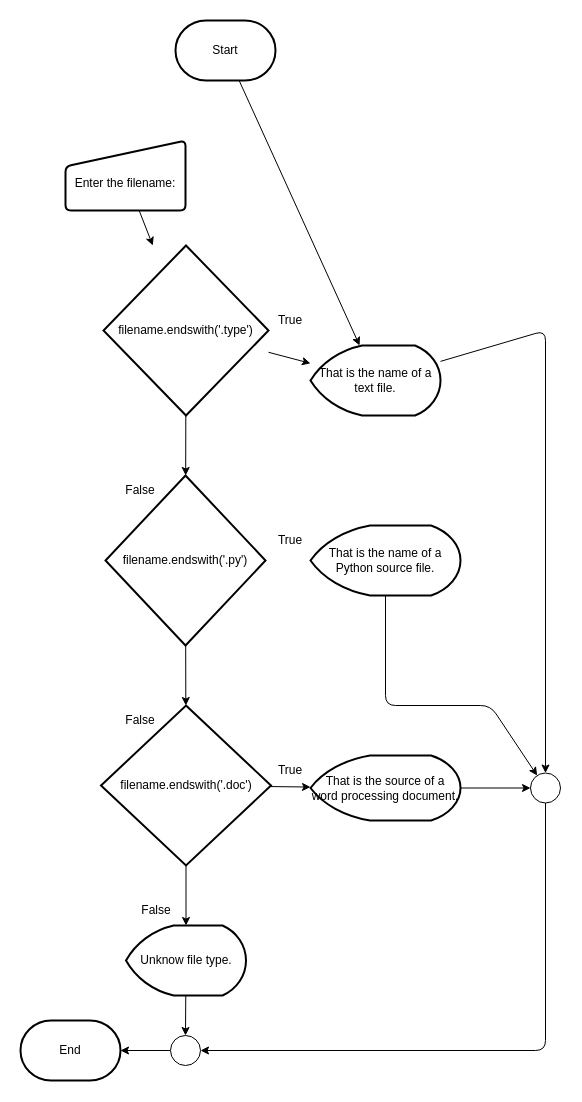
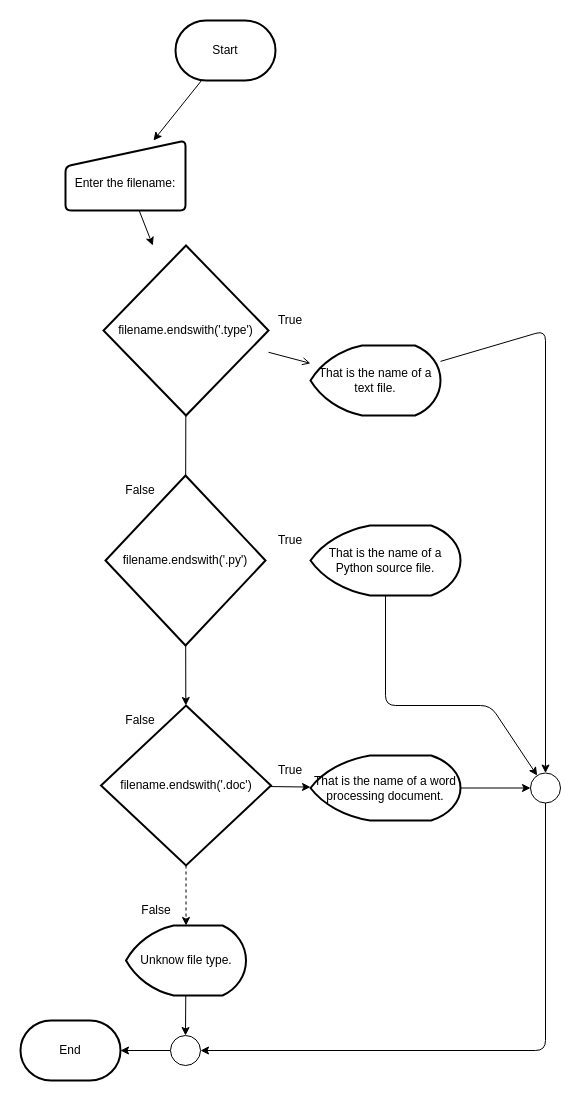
edge "Start" -> "That is the name of a text file.": now "Start" -> "Enter the filename:"
edge "filename.endswith('.type')" -> "That is the name of a text file.": arrowhead classic -> open
edge "filename.endswith('.type')" -> "filename.endswith('.py')": arrowhead classic -> none
node "That is the source of a word processing document.": label "That is the source of a word processing document." -> "That is the name of a word processing document."
edge "filename.endswith('.doc')" -> "Unknow file type.": style solid -> dashed
